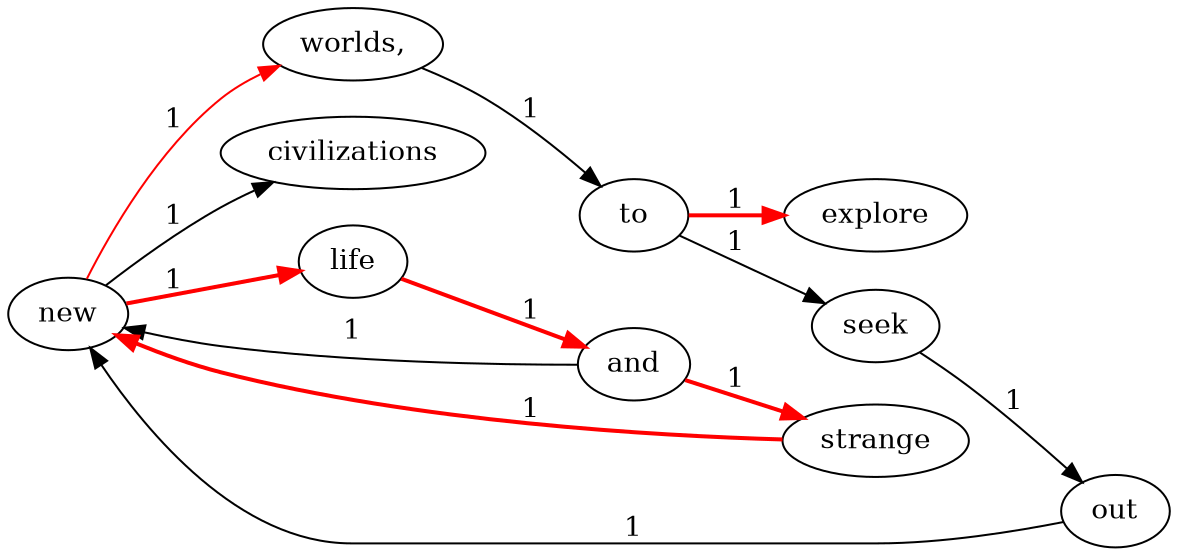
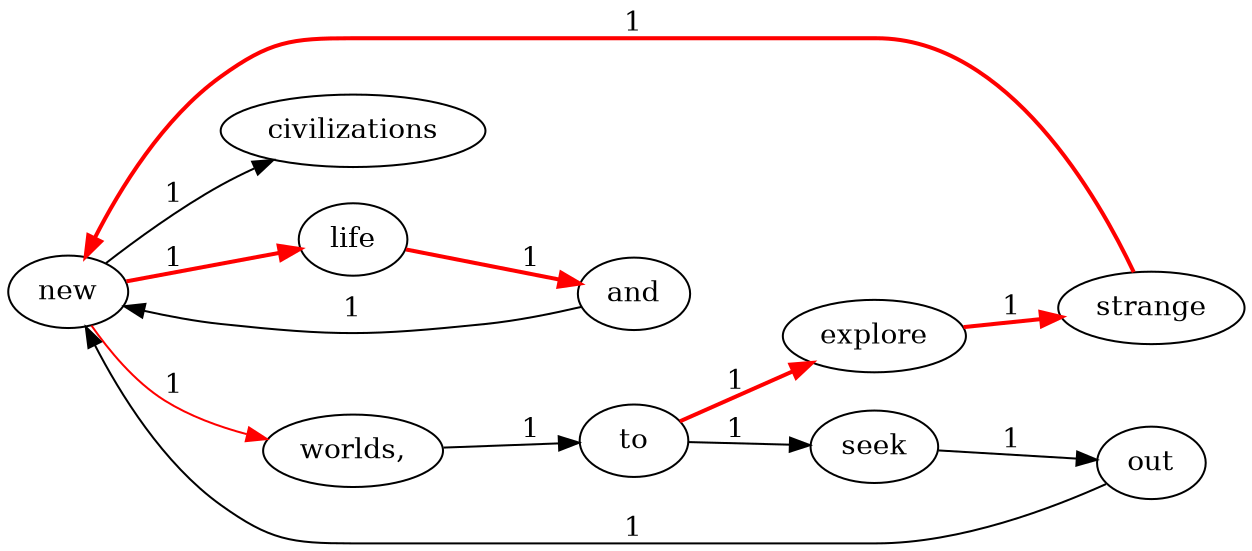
edge "and" -> "strange": now "explore" -> "strange"
